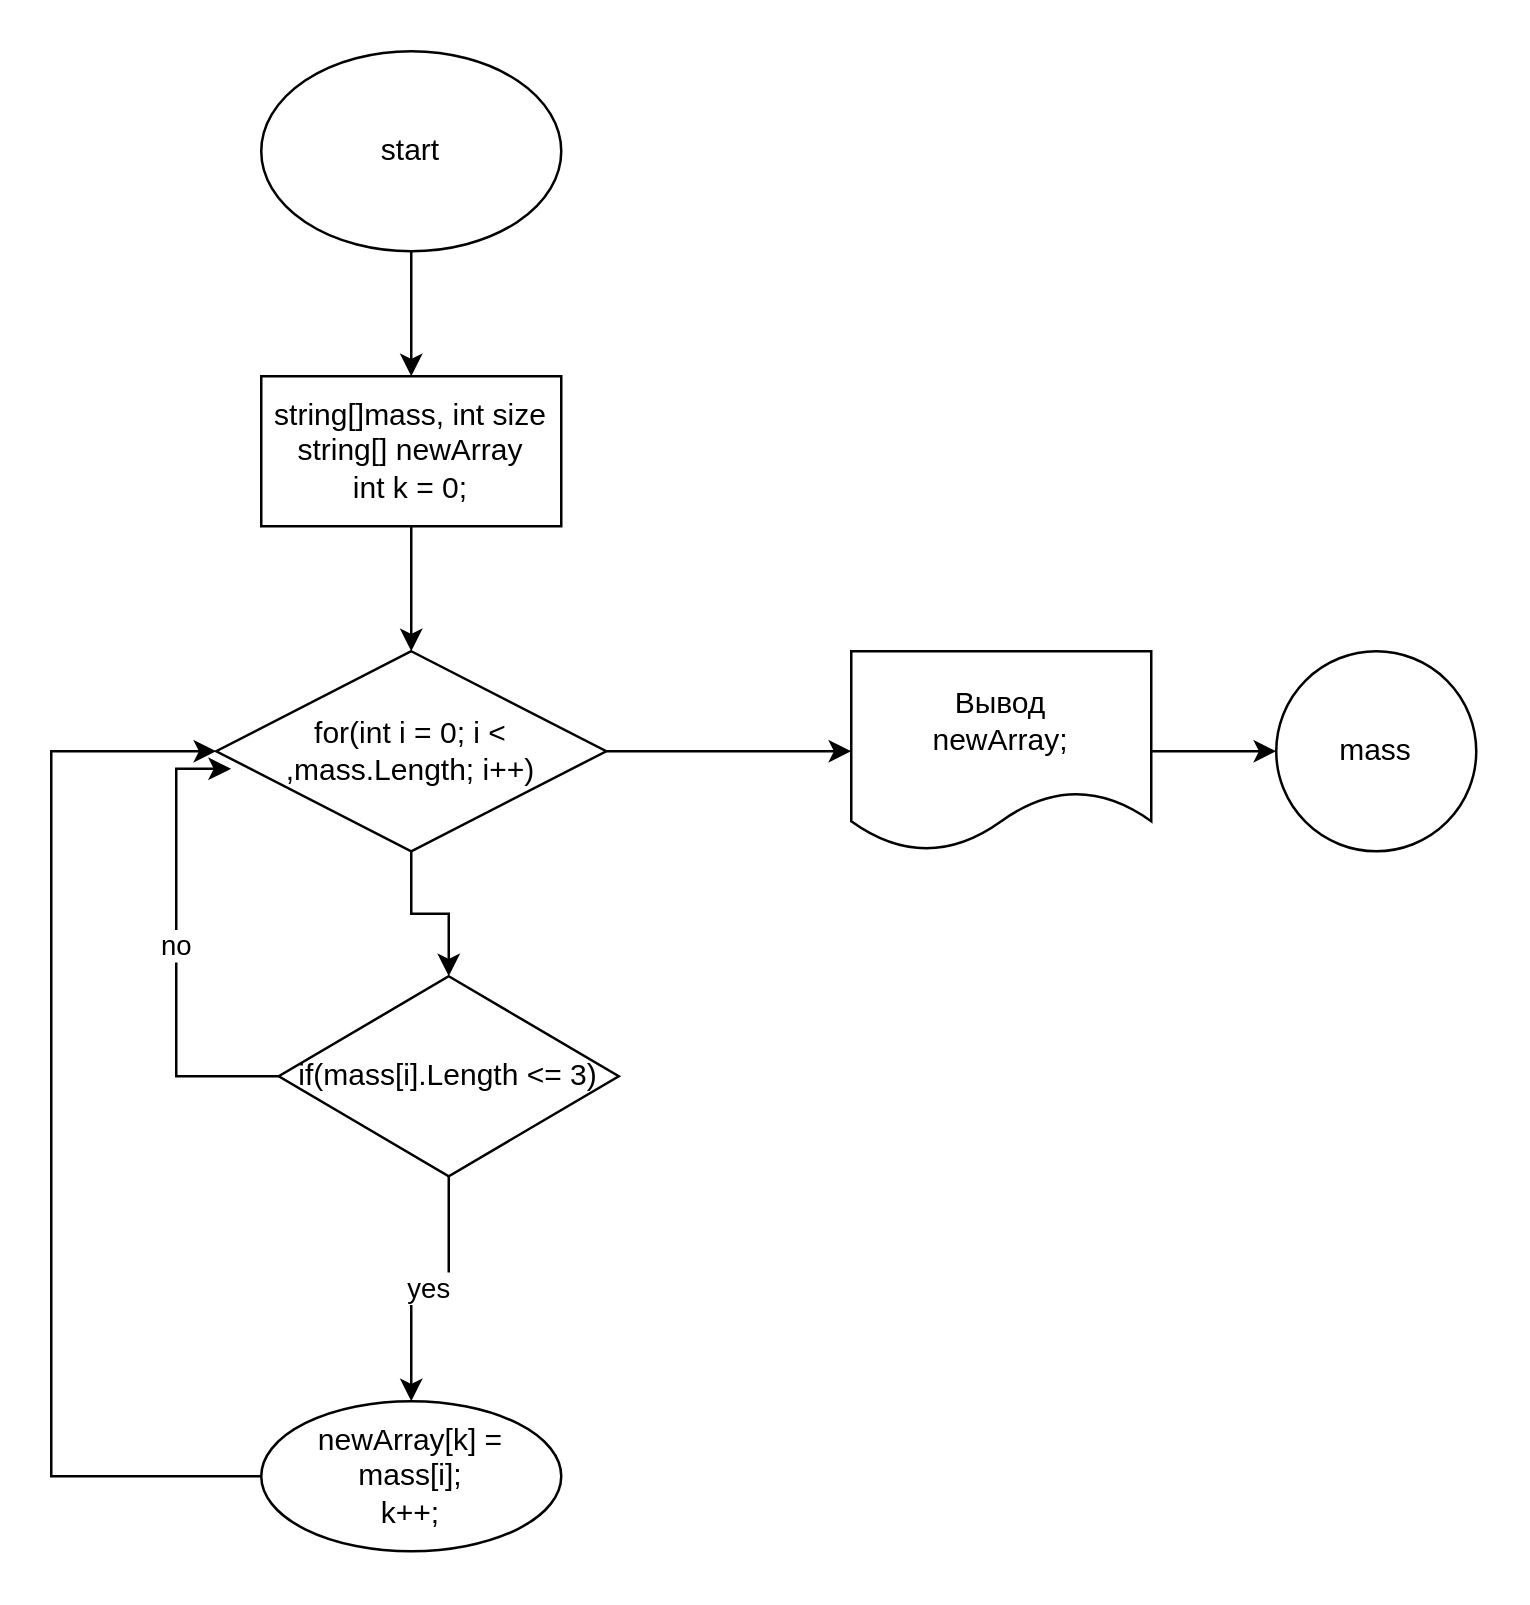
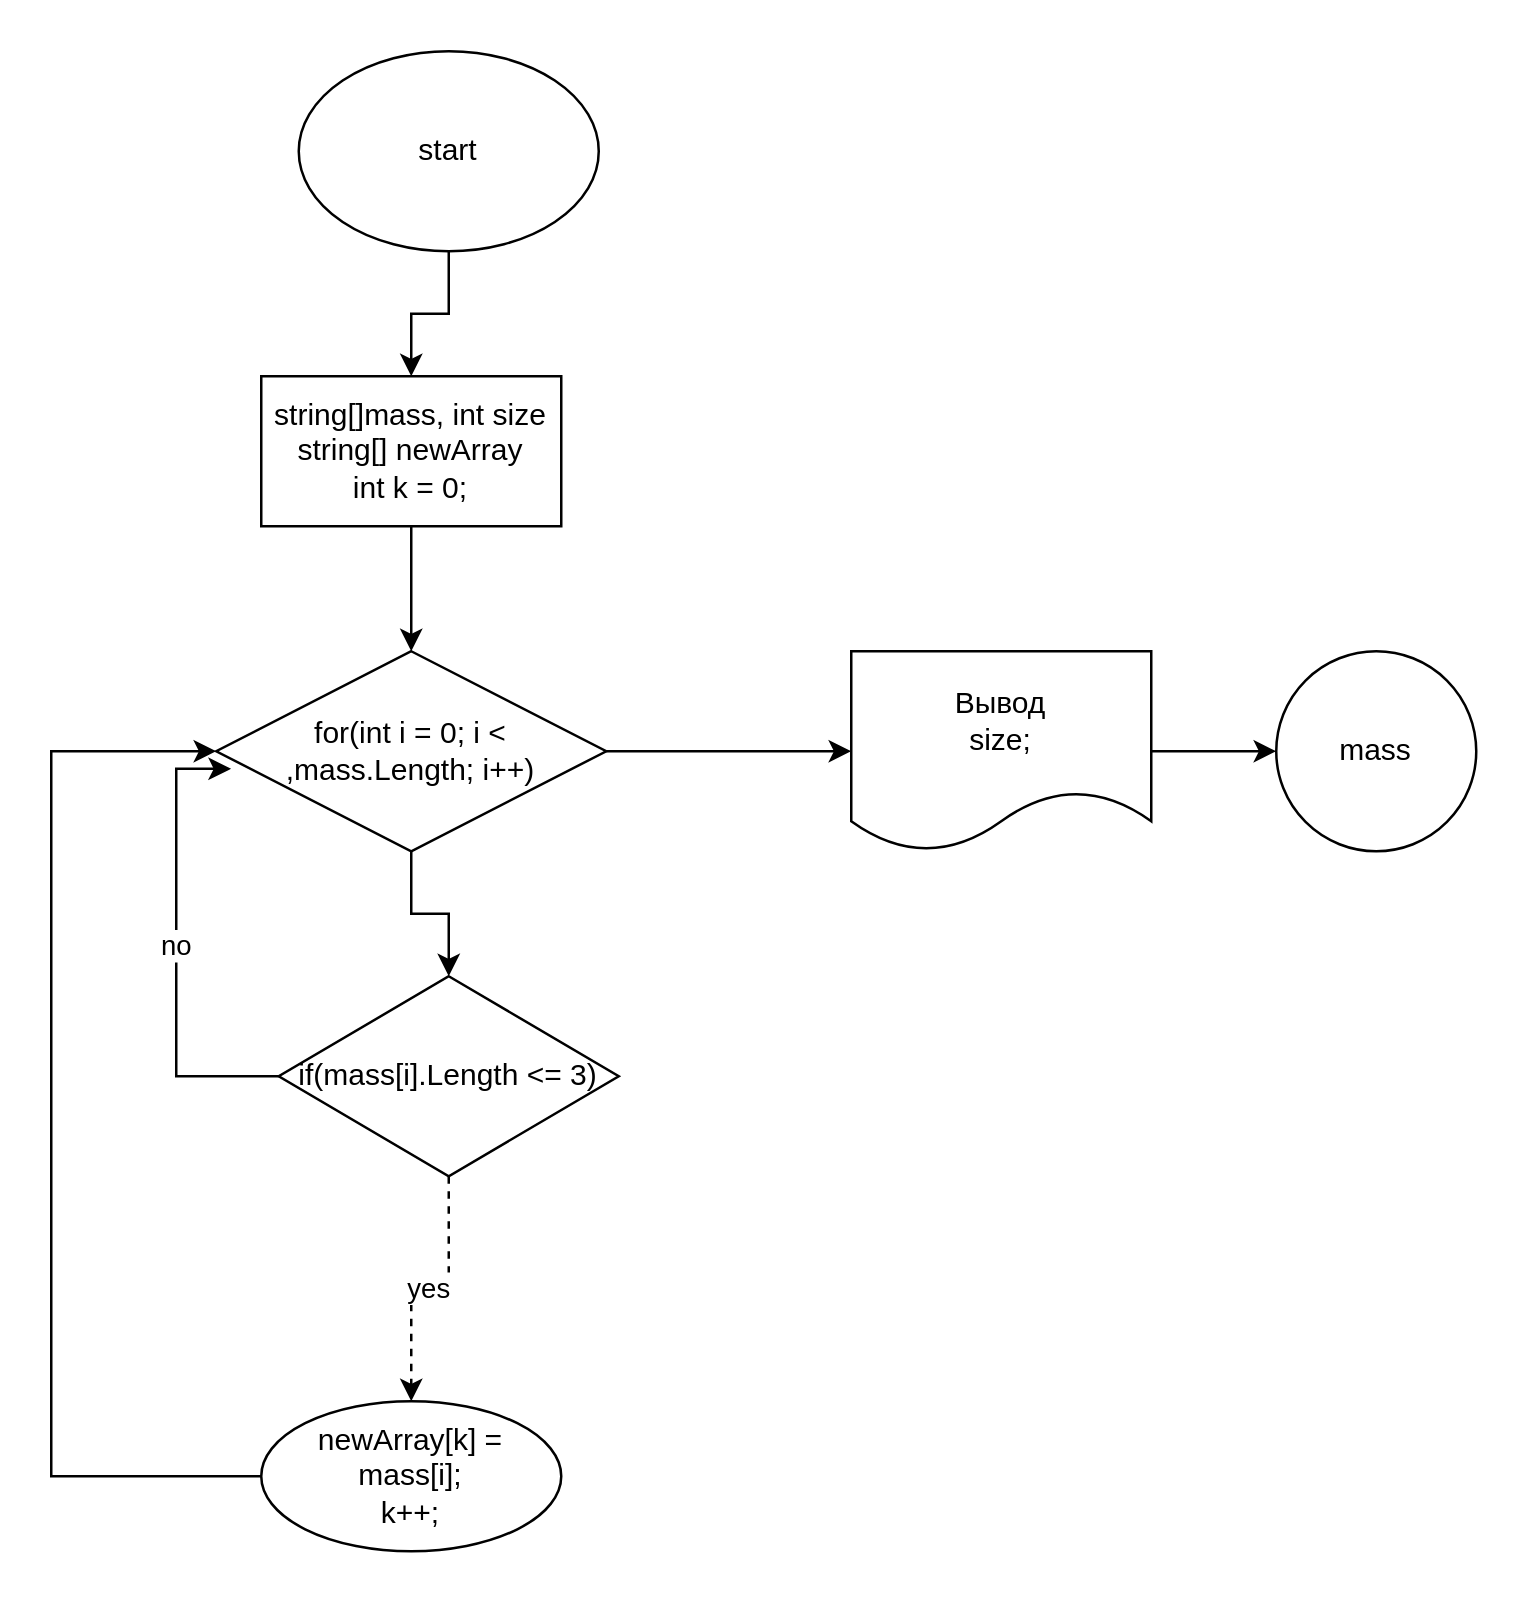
node "start": moved (411, 151) -> (449, 151)
node "Вывод newArray;": label "Вывод newArray;" -> "Вывод size;"
edge "if(mass[i].Length <= 3)" -> "newArray[k] = mass[i]; k++;": style solid -> dashed
